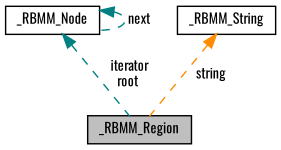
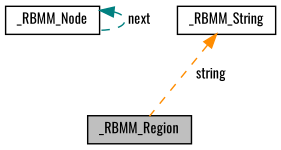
edge "_RBMM_Region" -> "_RBMM_Node": removed, label "iterator root"
